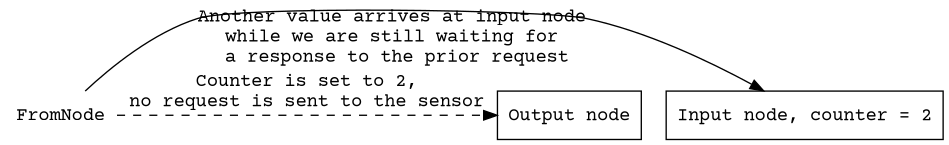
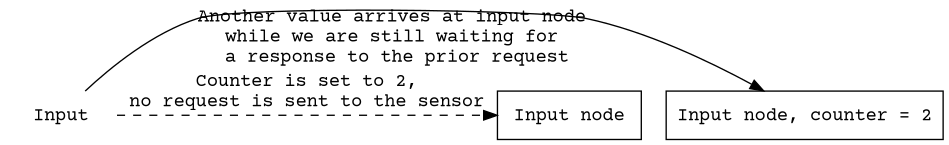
node "FromNode": label "FromNode" -> "Input"
node "Output node": label "Output node" -> "Input node"
